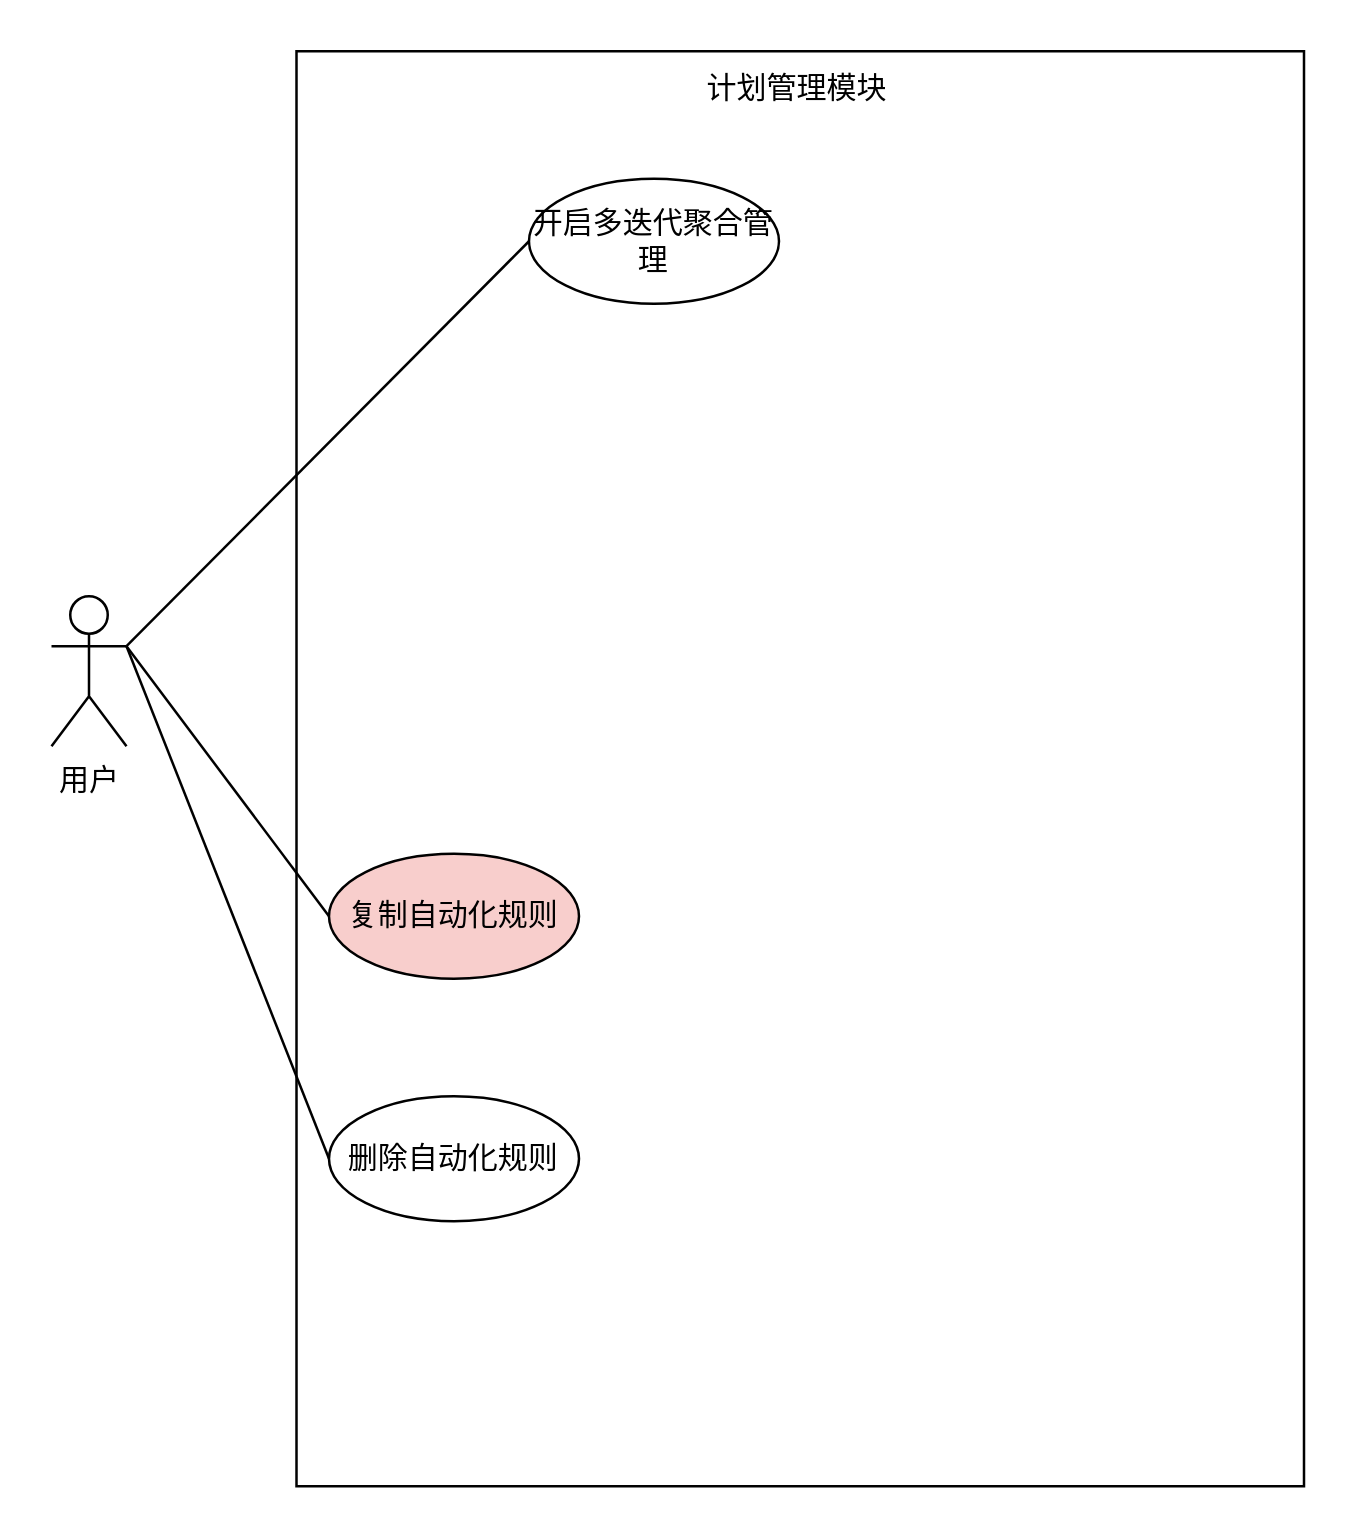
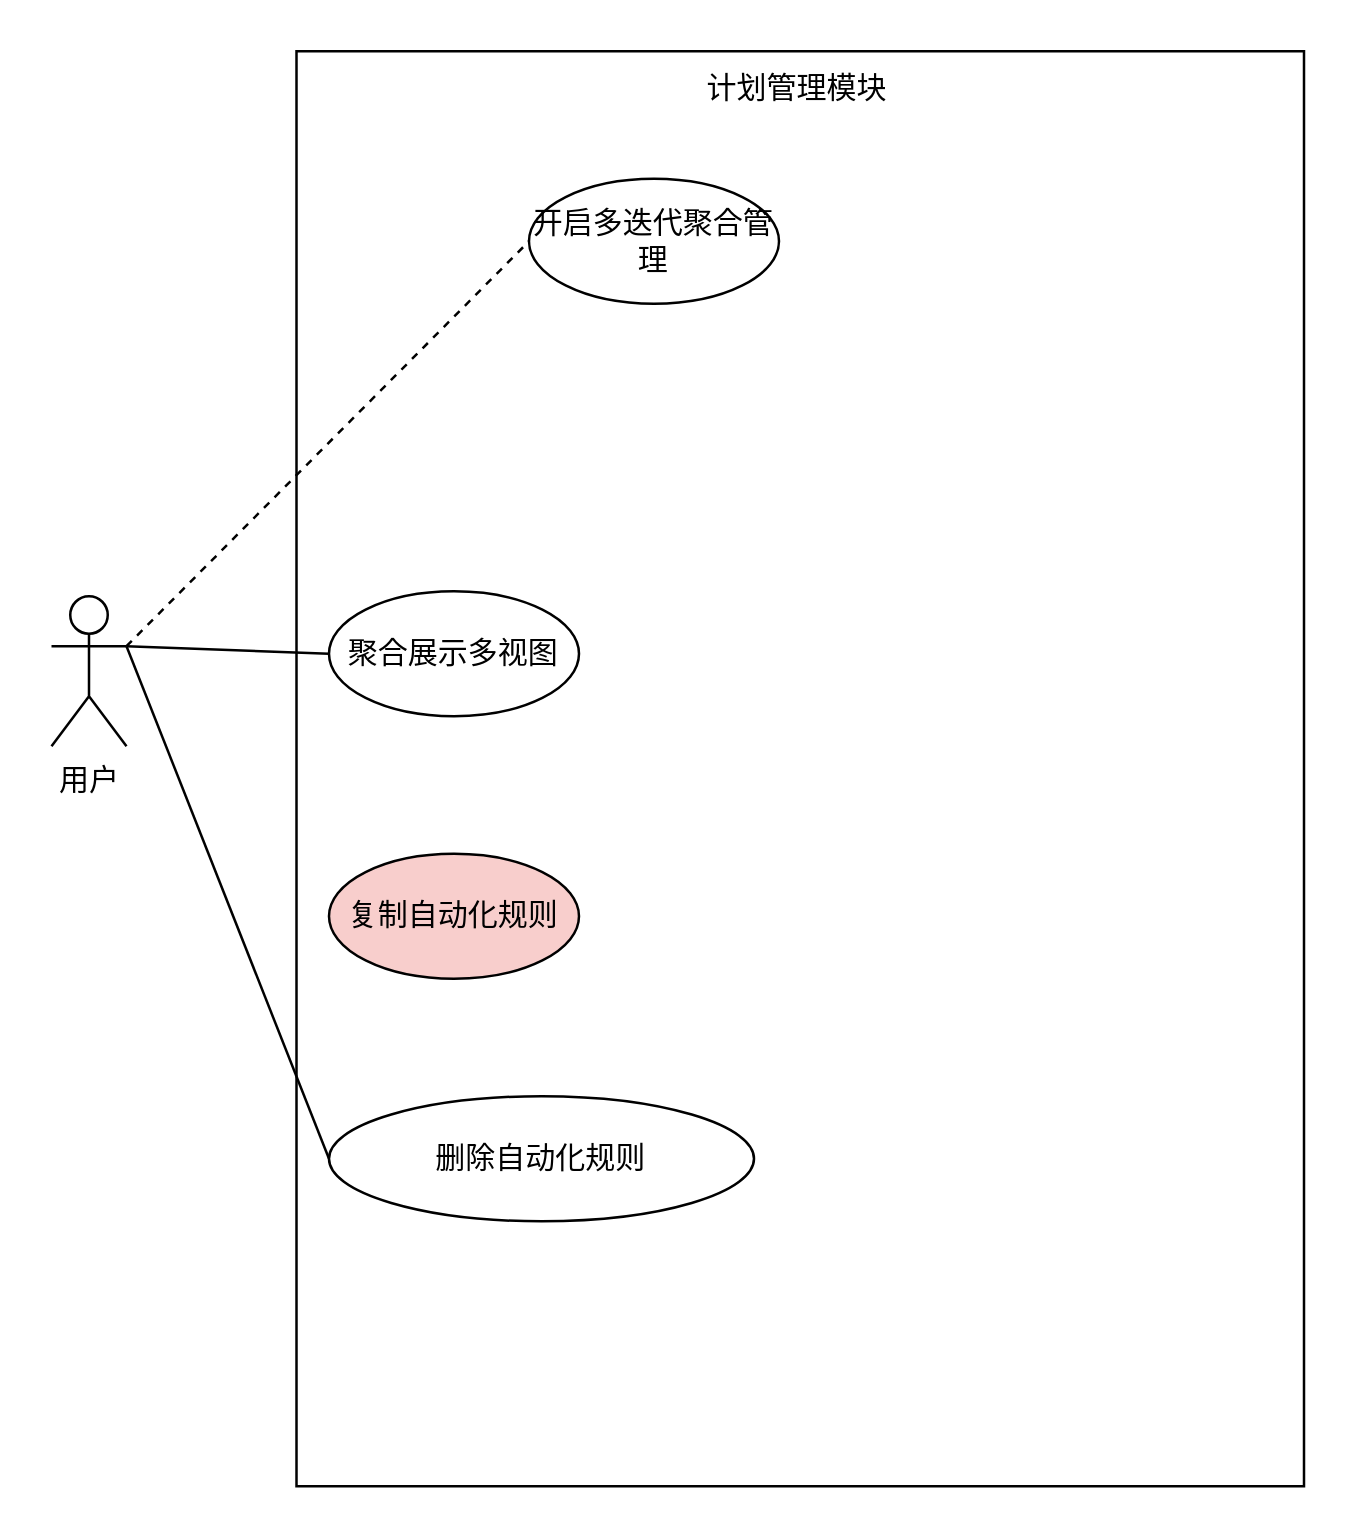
edge "开启多迭代聚合管理" -- "用户": style solid -> dashed
edge "聚合展示多视图" -- "用户": added
node "聚合展示多视图": added
edge "用户" -- "复制自动化规则": removed
node "删除自动化规则": size 250x125 -> 425x125
